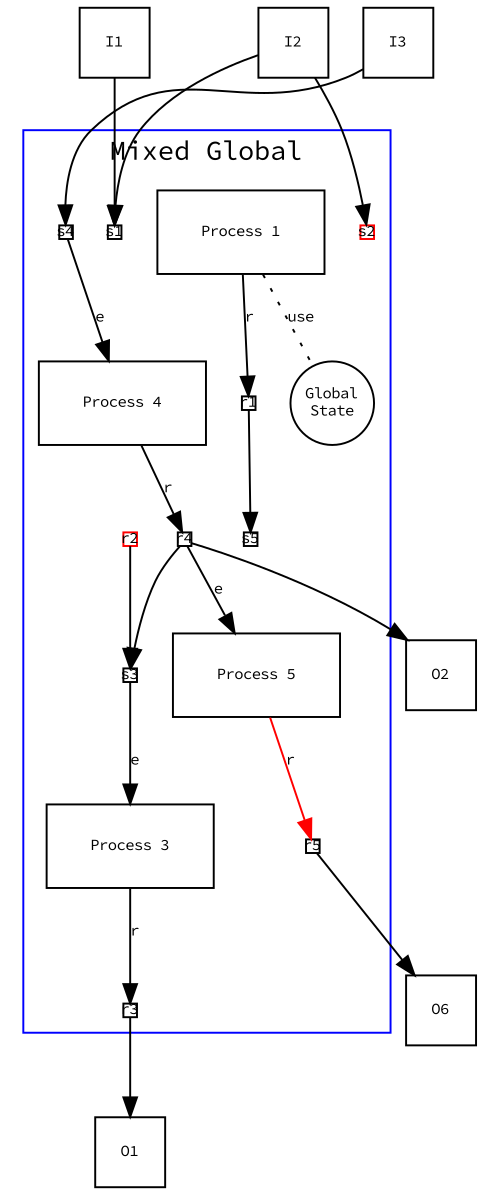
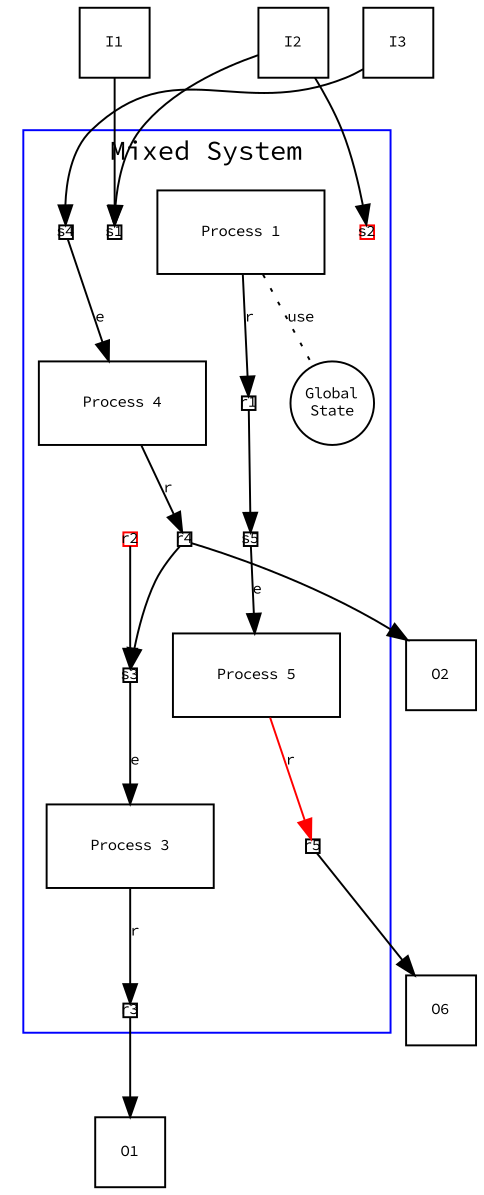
cluster "Mixed Global": label "Mixed Global" -> "Mixed System"
edge "r4" -> "Process 5": now "s5" -> "Process 5"
